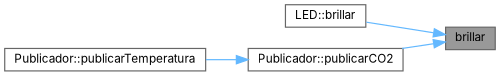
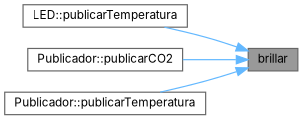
node "LED::brillar": label "LED::brillar" -> "LED::publicarTemperatura"
edge "Publicador::publicarTemperatura" -> "Publicador::publicarCO2": now "Publicador::publicarTemperatura" -> "brillar"
